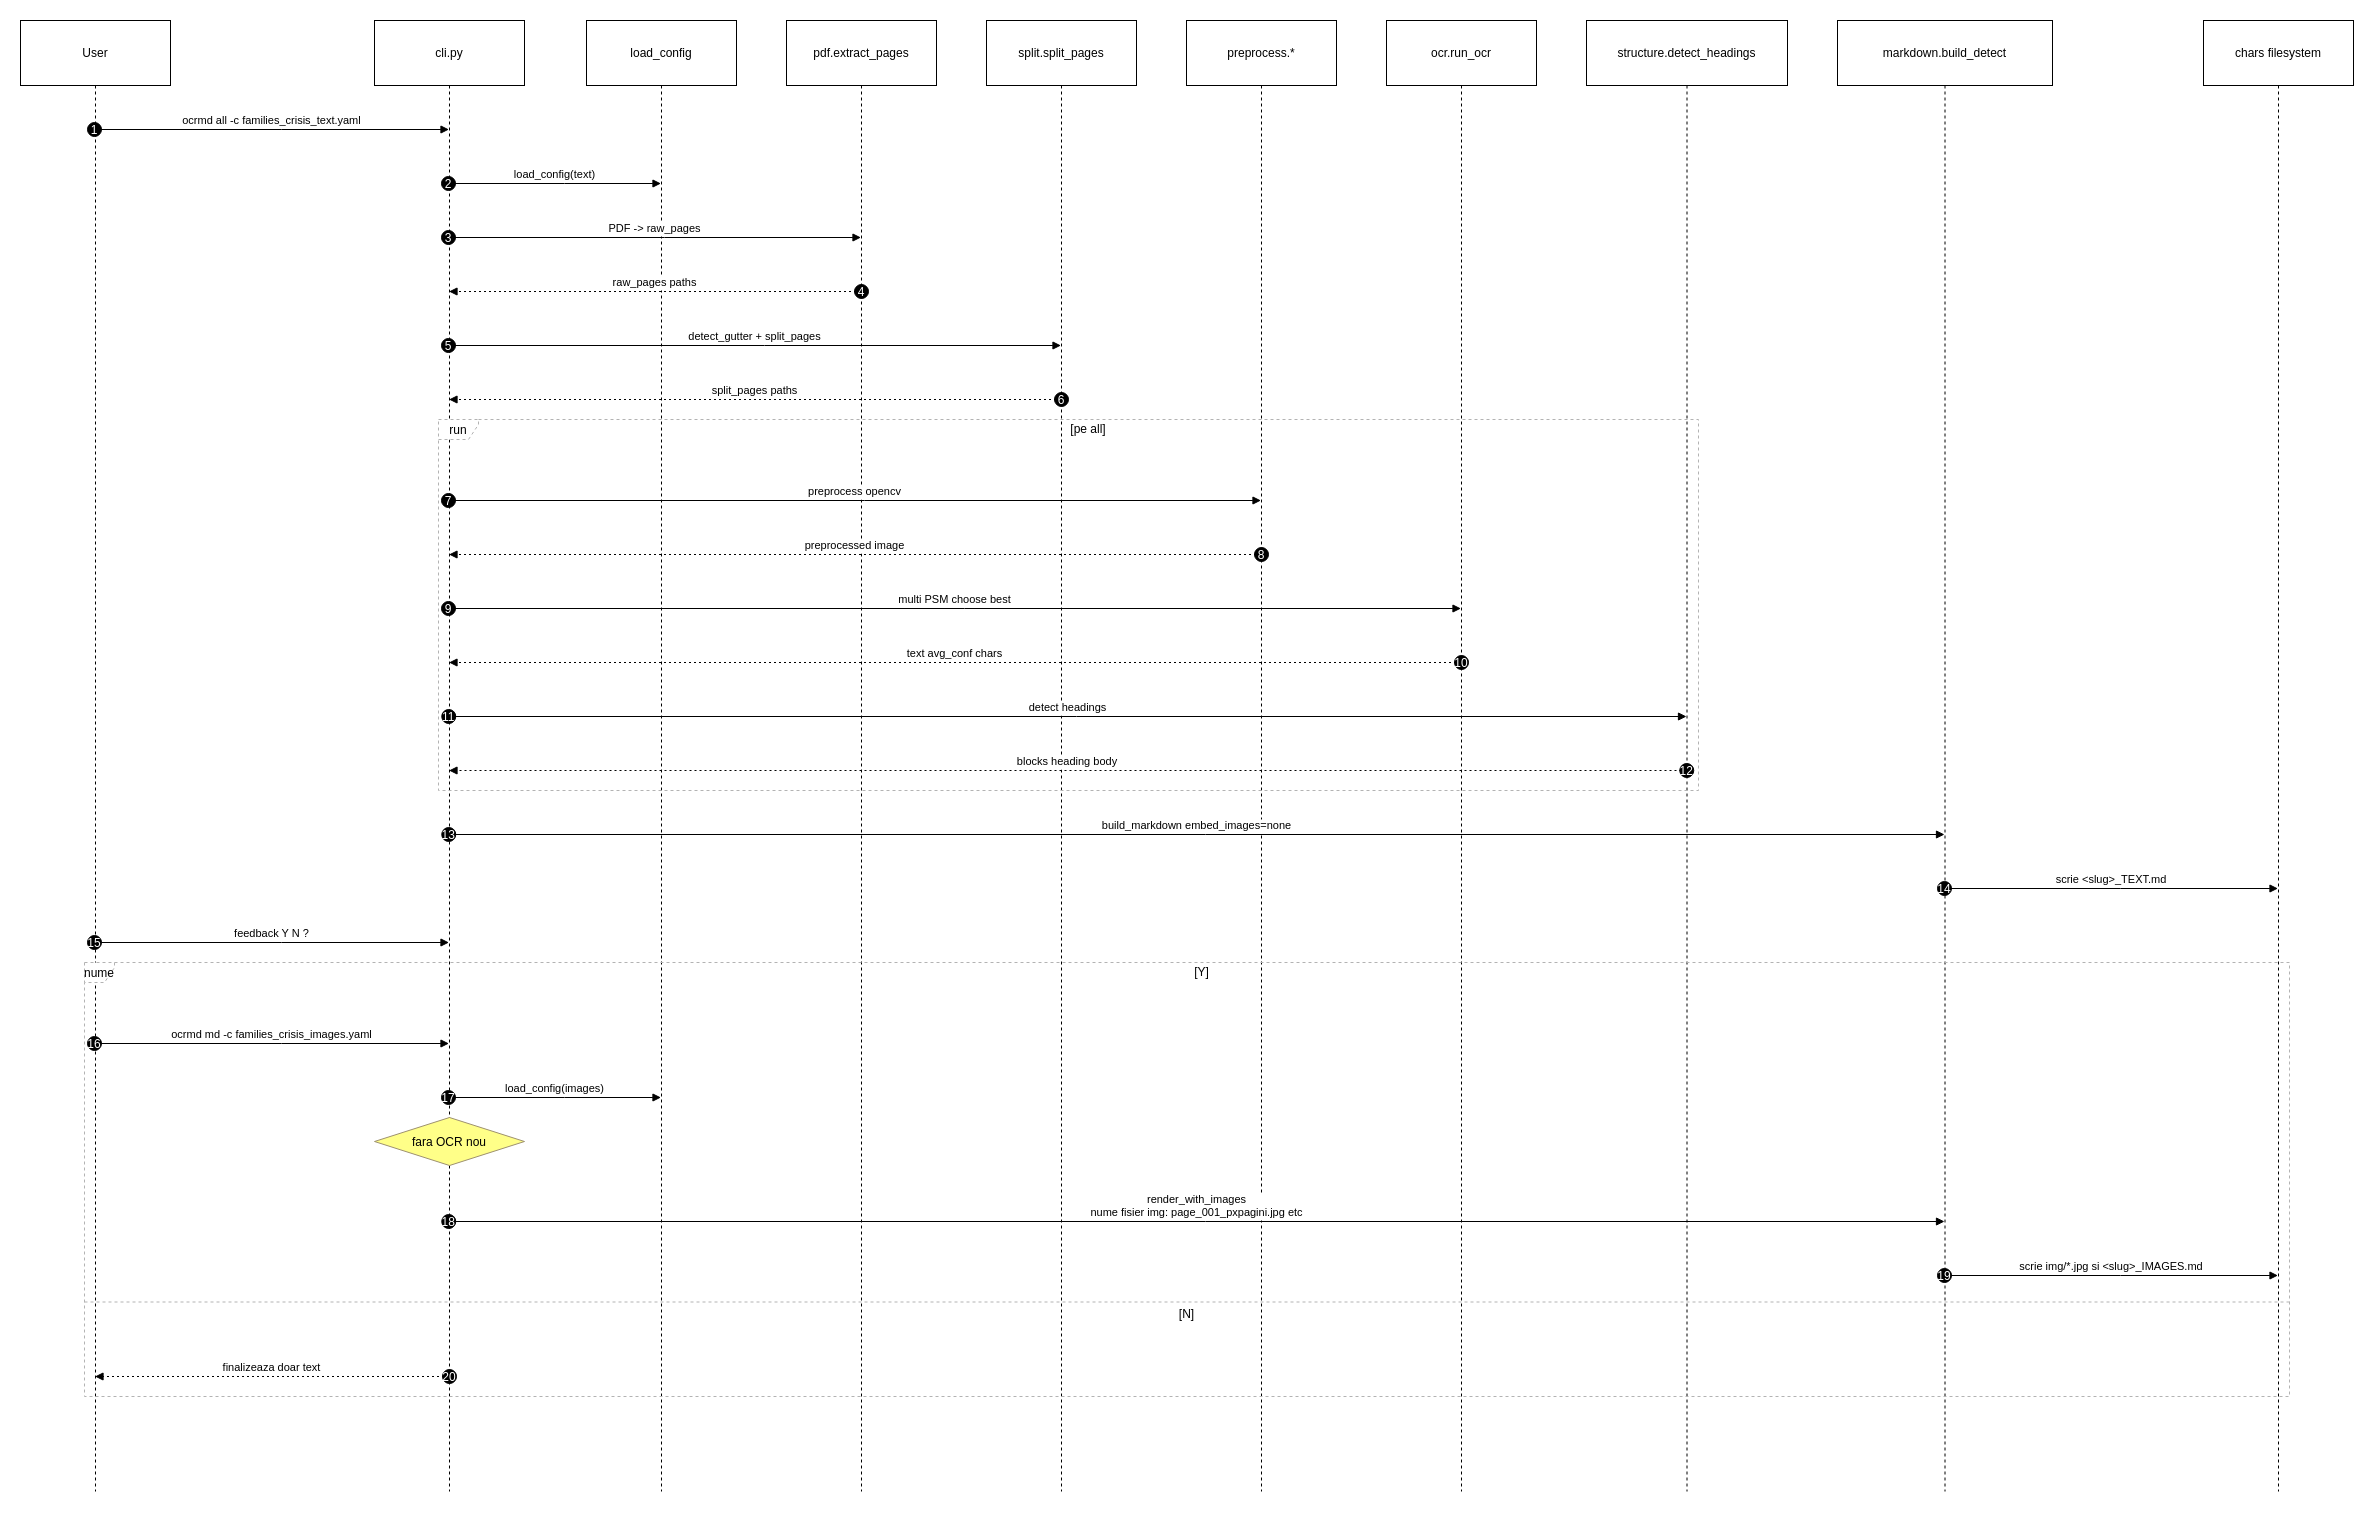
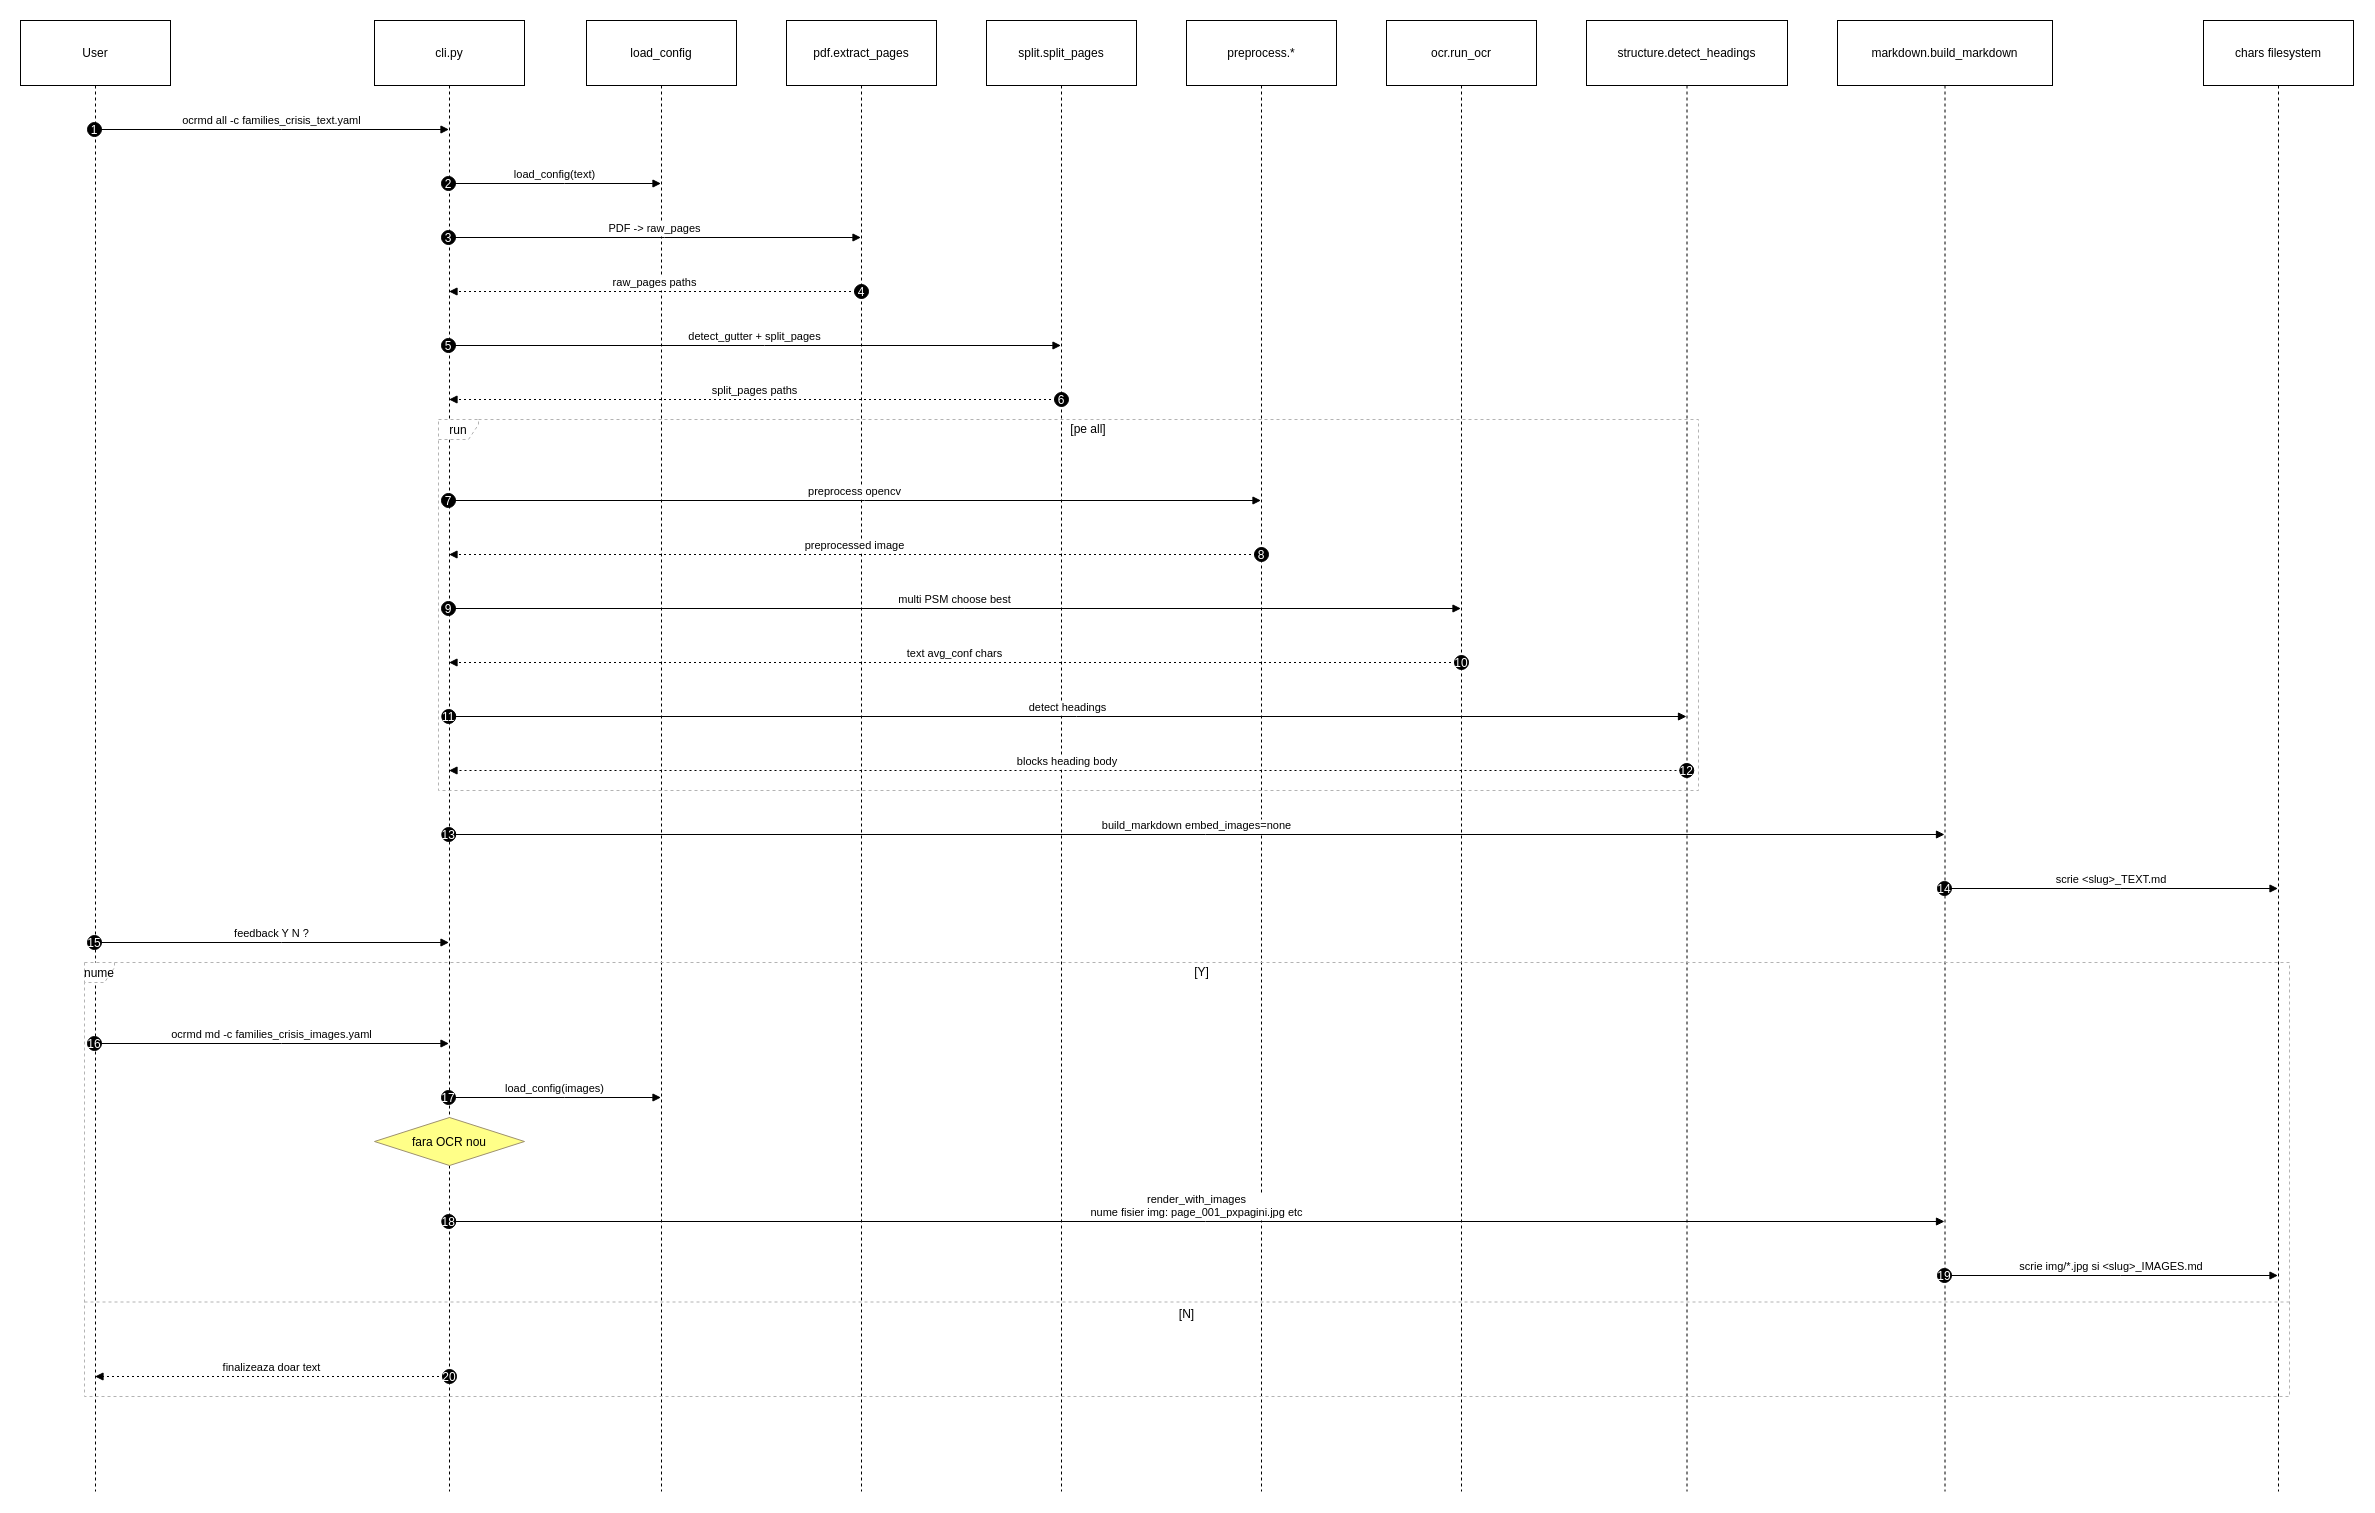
node "markdown.build_detect": label "markdown.build_detect" -> "markdown.build_markdown"
